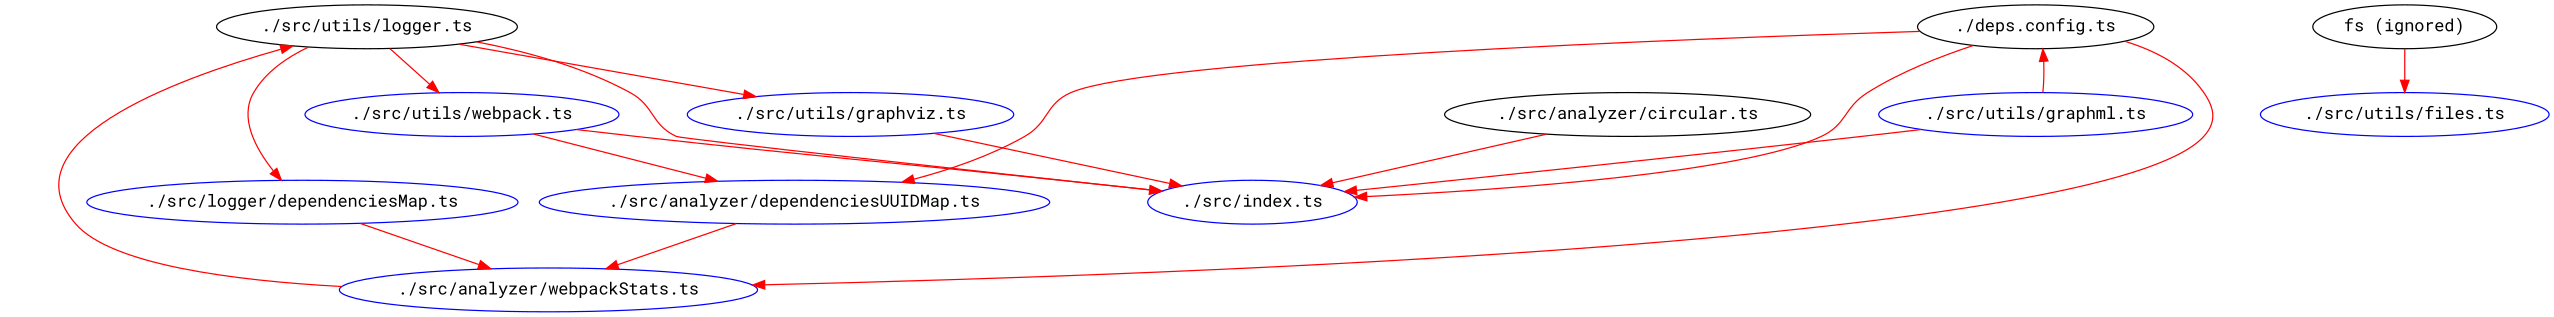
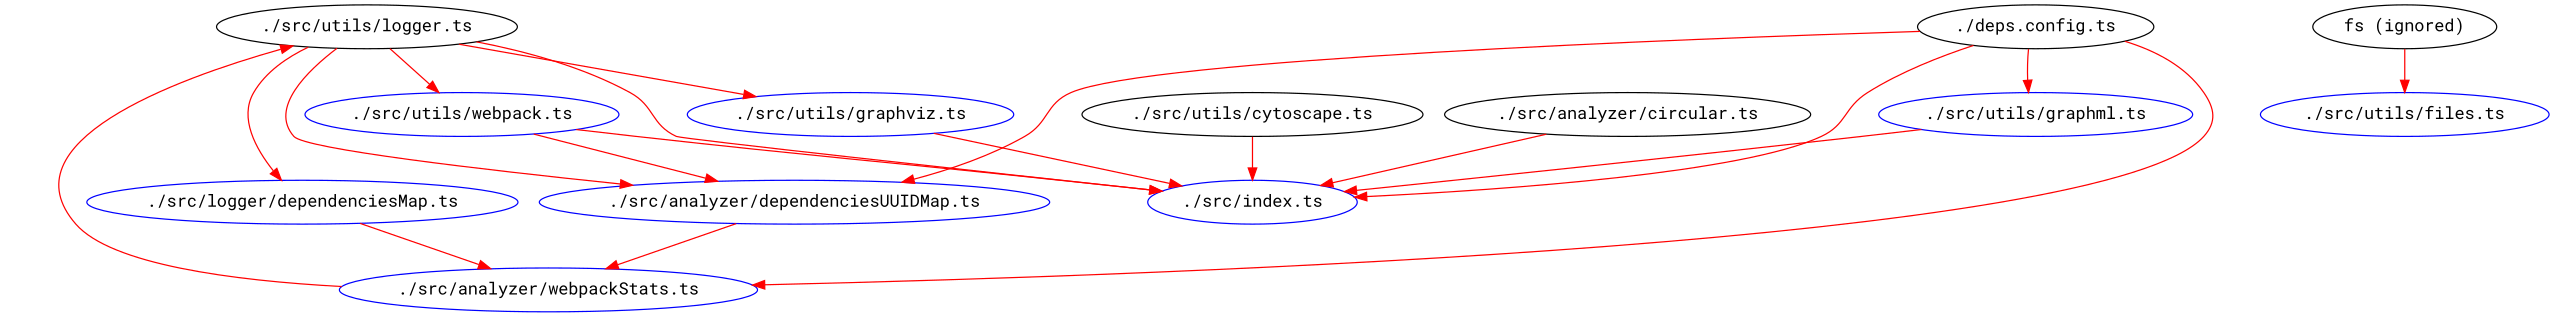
edge "./src/utils/graphml.ts" -> "./deps.config.ts": reversed
node "./src/utils/cytoscape.ts": added
edge "./src/utils/logger.ts" -> "./src/analyzer/dependenciesUUIDMap.ts": added
